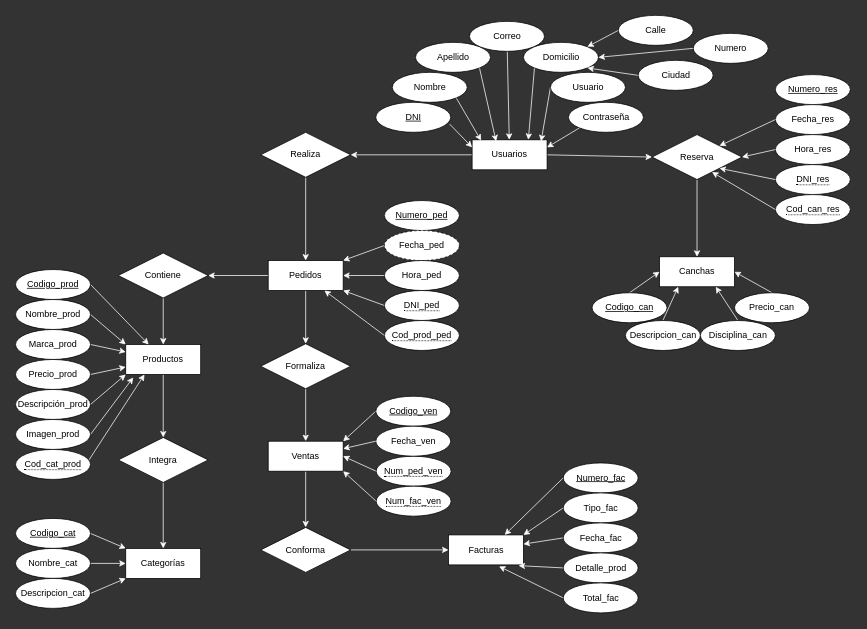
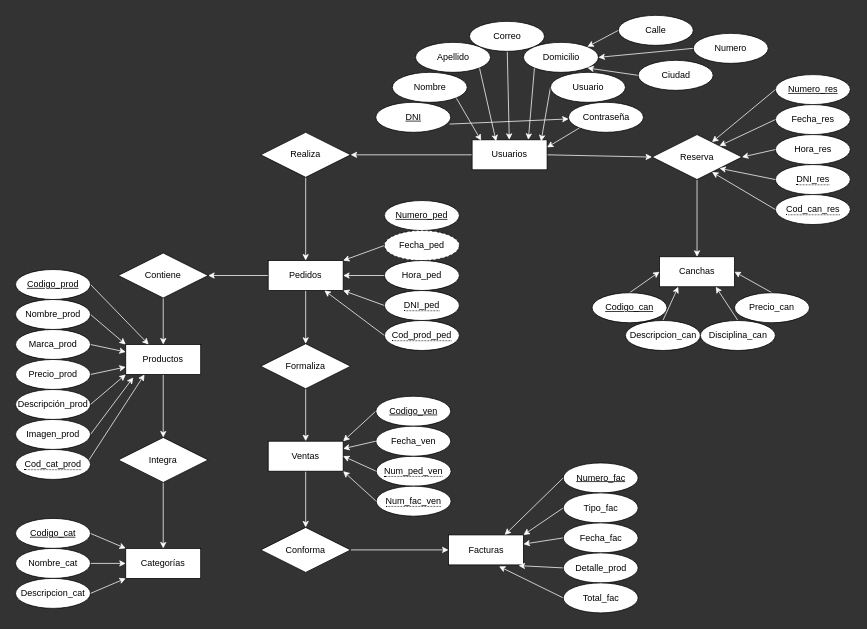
edge "Numero_res" -> "Reserva": added
edge "DNI" -> "Usuarios": now "DNI" -> "Contraseña"
